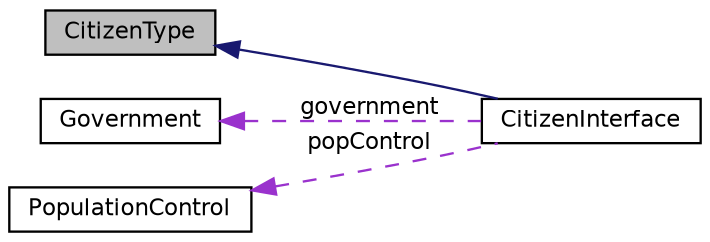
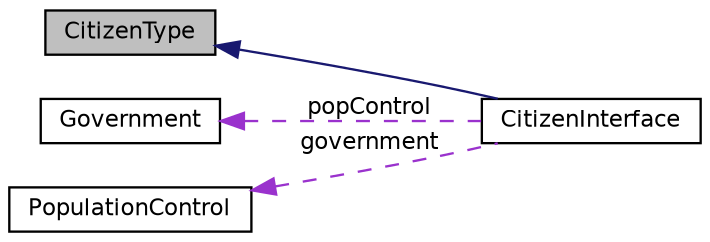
edge "CitizenInterface" -> "Government": label " government" -> " popControl"
edge "CitizenInterface" -> "PopulationControl": label " popControl" -> " government"
